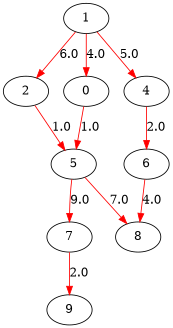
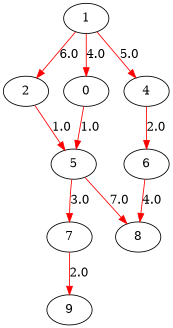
edge "5" -> "7": label "9.0" -> "3.0"
